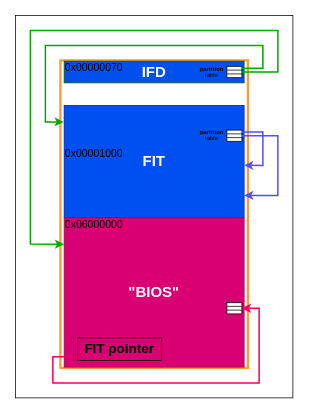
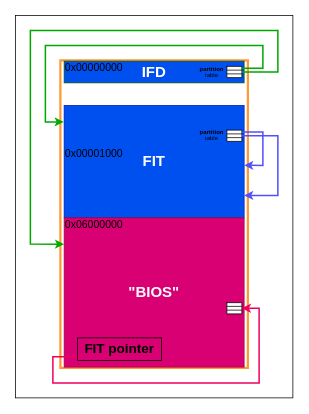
node "0x00000070": label "0x00000070" -> "0x00000000"
